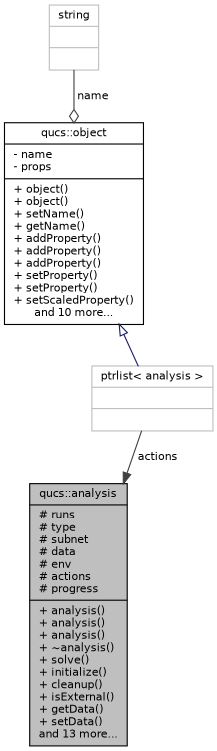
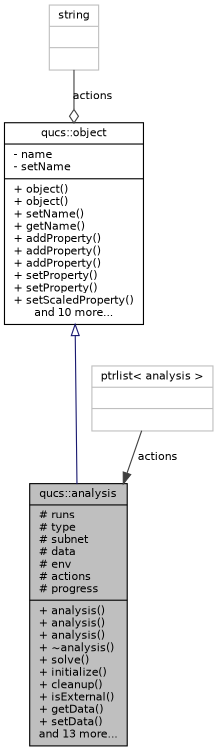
edge "string" -> "qucs::object": label " name" -> " actions"
node "qucs::object": text "- props" -> "- setName"
edge "ptrlist< analysis >" -> "qucs::object": now "qucs::analysis" -> "qucs::object"
